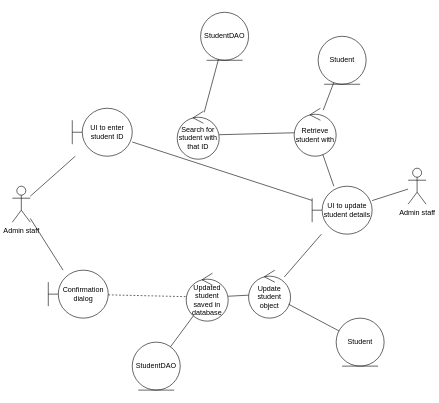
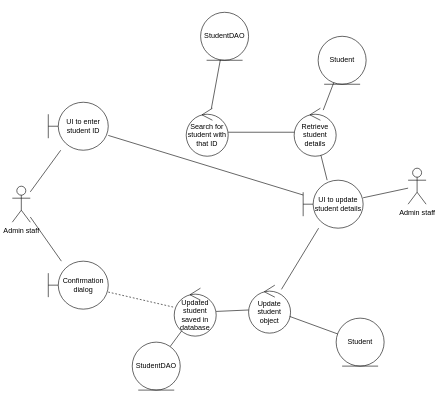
node "UI to enter student ID": moved (102, 132) -> (78, 126)
node "Search for student with that ID": moved (198, 135) -> (207, 132)
node "Retrieve student with": label "Retrieve student with" -> "Retrieve student details"
node "UI to update student details": moved (342, 210) -> (333, 204)
node "Confirmation dialog": moved (78, 294) -> (78, 285)
node "Update student object": moved (270, 294) -> (270, 309)
node "Updated student saved in database": moved (207, 297) -> (195, 312)
